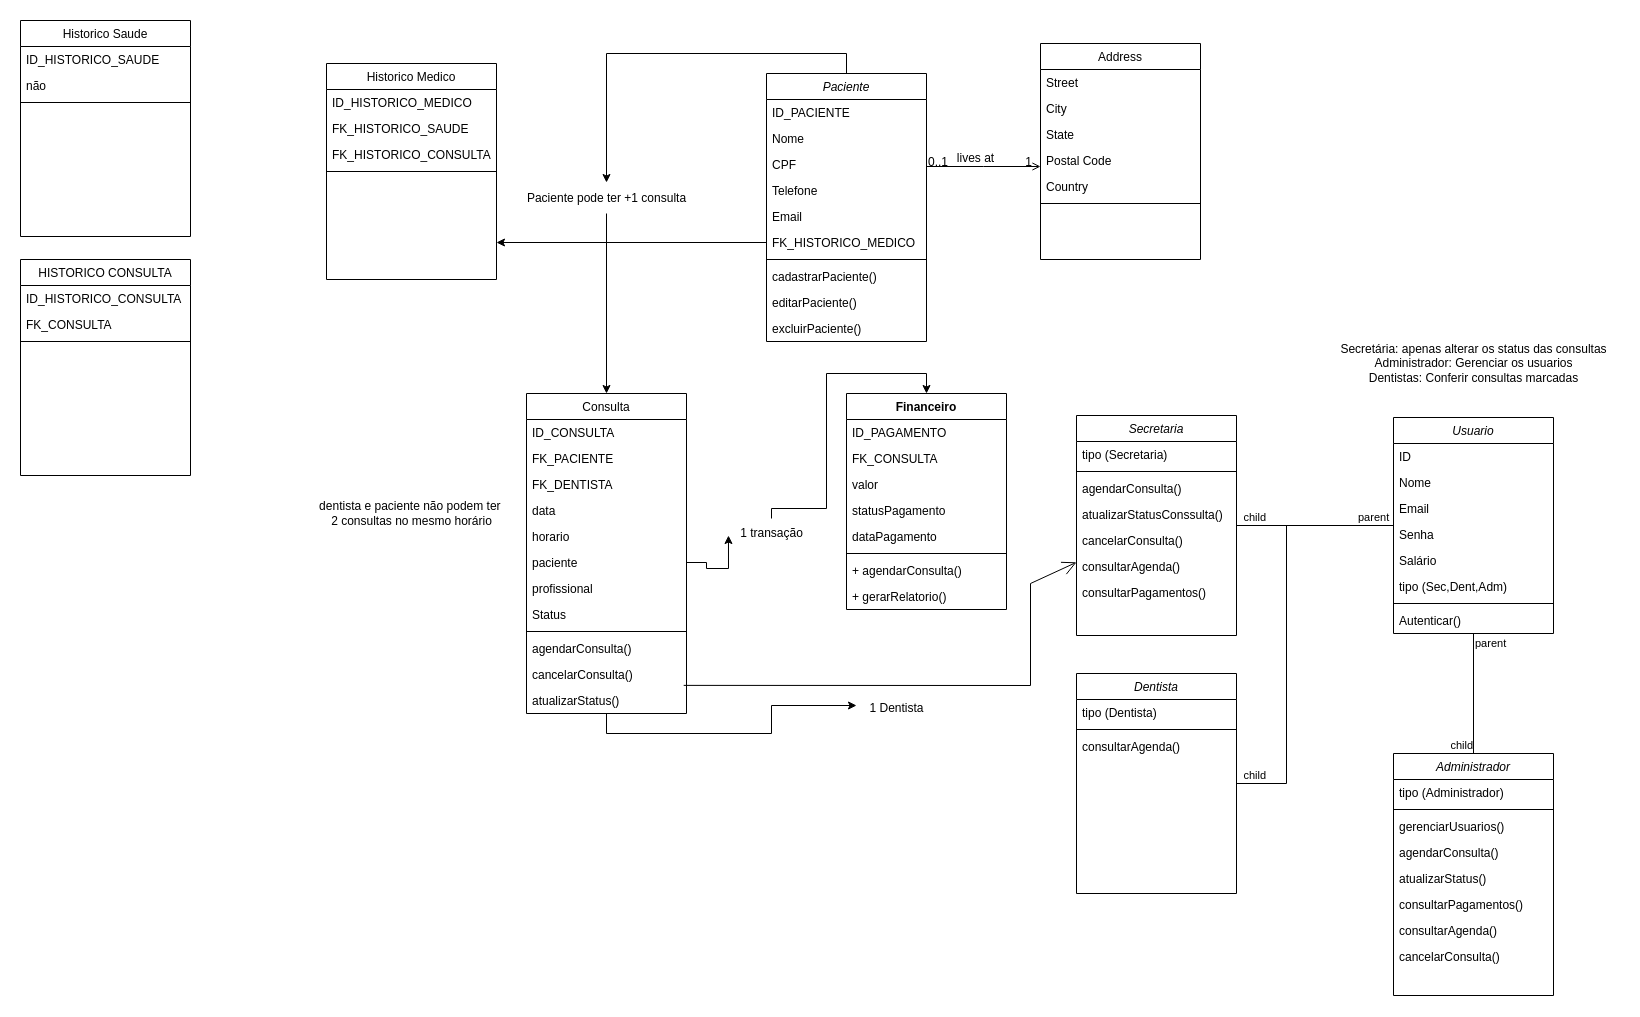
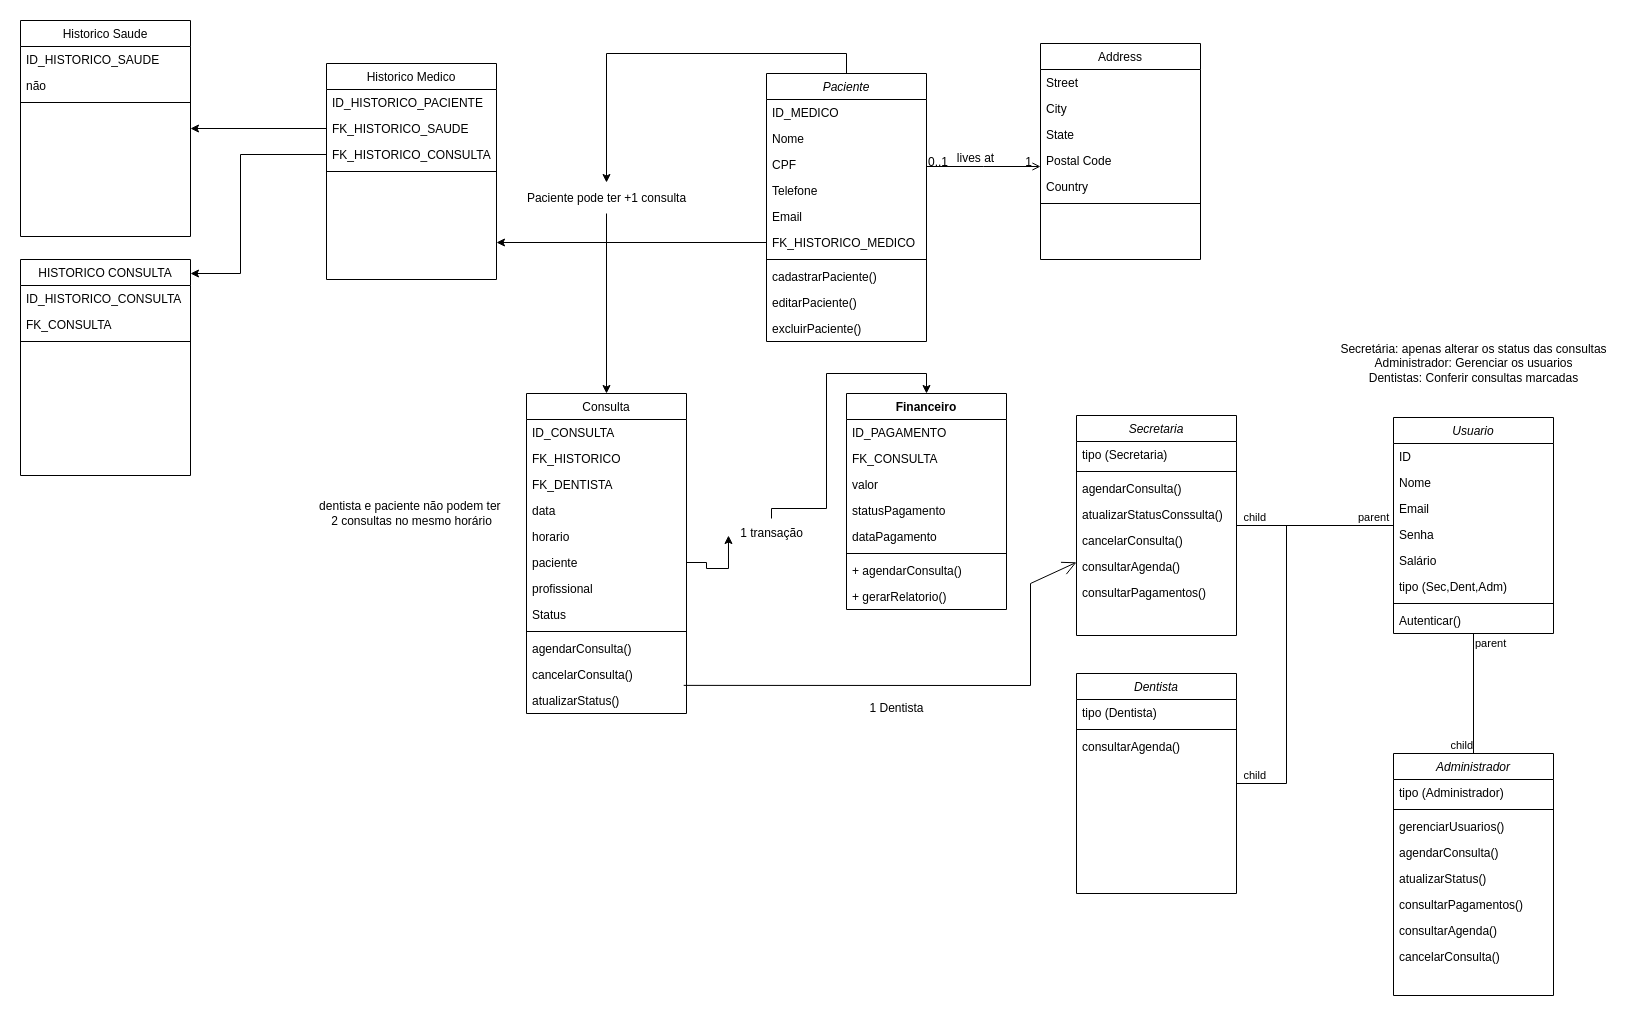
node "ID_HISTORICO_MEDICO": label "ID_HISTORICO_MEDICO" -> "ID_HISTORICO_PACIENTE"
node "ID_PACIENTE": label "ID_PACIENTE" -> "ID_MEDICO"
edge "FK_HISTORICO_SAUDE" -> "Historico Saude": added
edge "FK_HISTORICO_CONSULTA" -> "HISTORICO CONSULTA": added
node "FK_PACIENTE": label "FK_PACIENTE" -> "FK_HISTORICO"
edge "Consulta" -> "1 Dentista": removed
